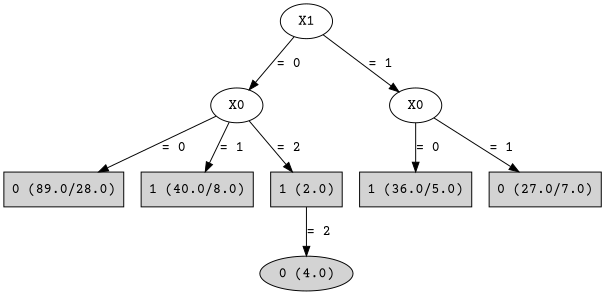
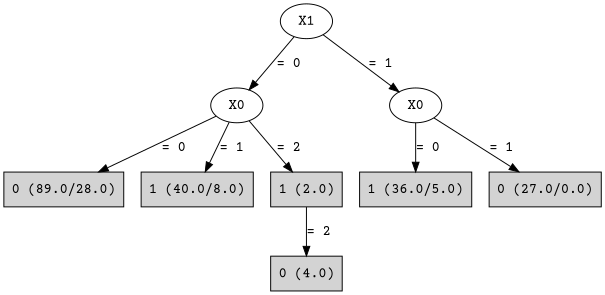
node "0 (27.0/7.0)": label "0 (27.0/7.0)" -> "0 (27.0/0.0)"
node "0 (4.0)": shape ellipse -> box
